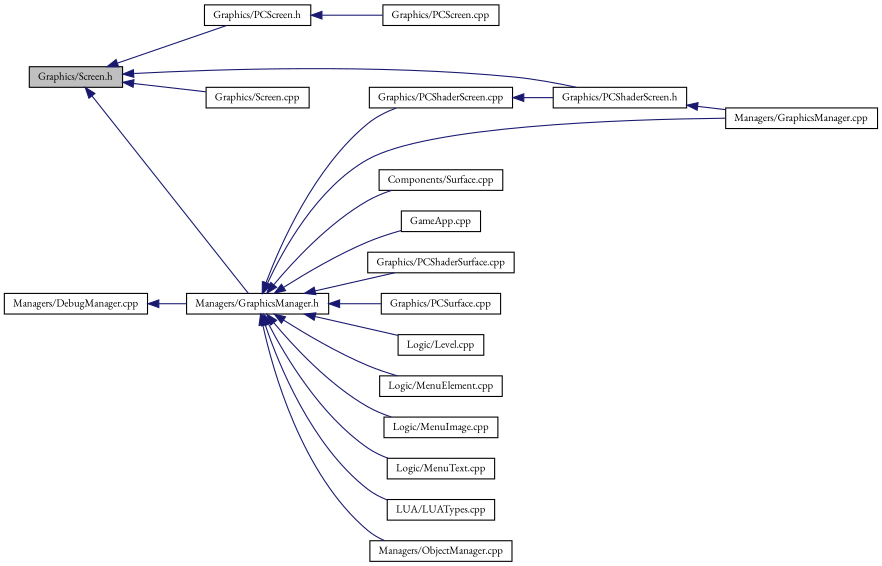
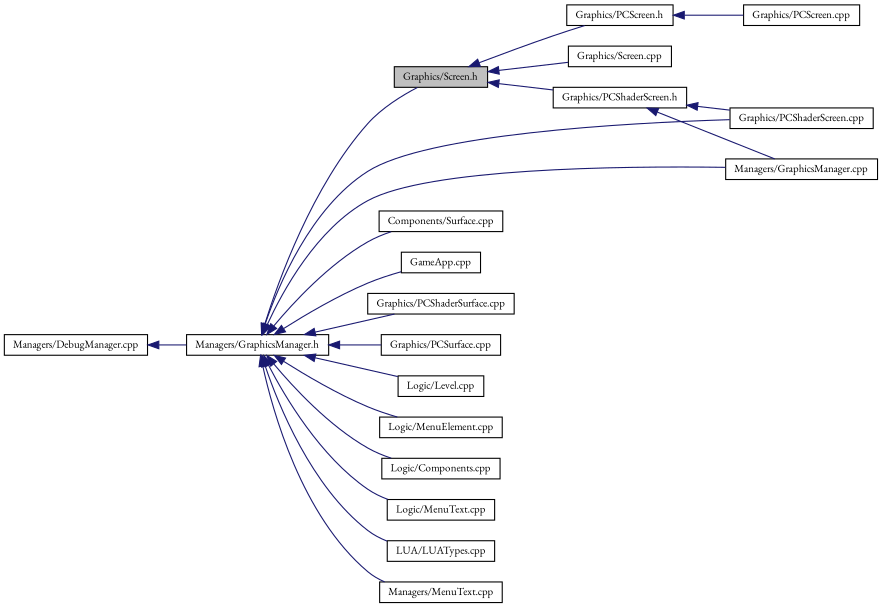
edge "Graphics/PCShaderScreen.h" -> "Graphics/PCShaderScreen.cpp": reversed
edge "Managers/GraphicsManager.h" -> "Graphics/Screen.h": reversed
node "Logic/MenuImage.cpp": label "Logic/MenuImage.cpp" -> "Logic/Components.cpp"
node "Managers/ObjectManager.cpp": label "Managers/ObjectManager.cpp" -> "Managers/MenuText.cpp"
